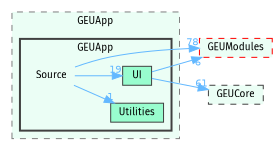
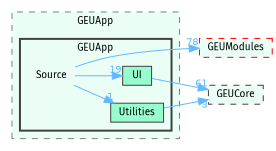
edge "UI" -> "GEUModules": removed
edge "Utilities" -> "GEUCore": added
